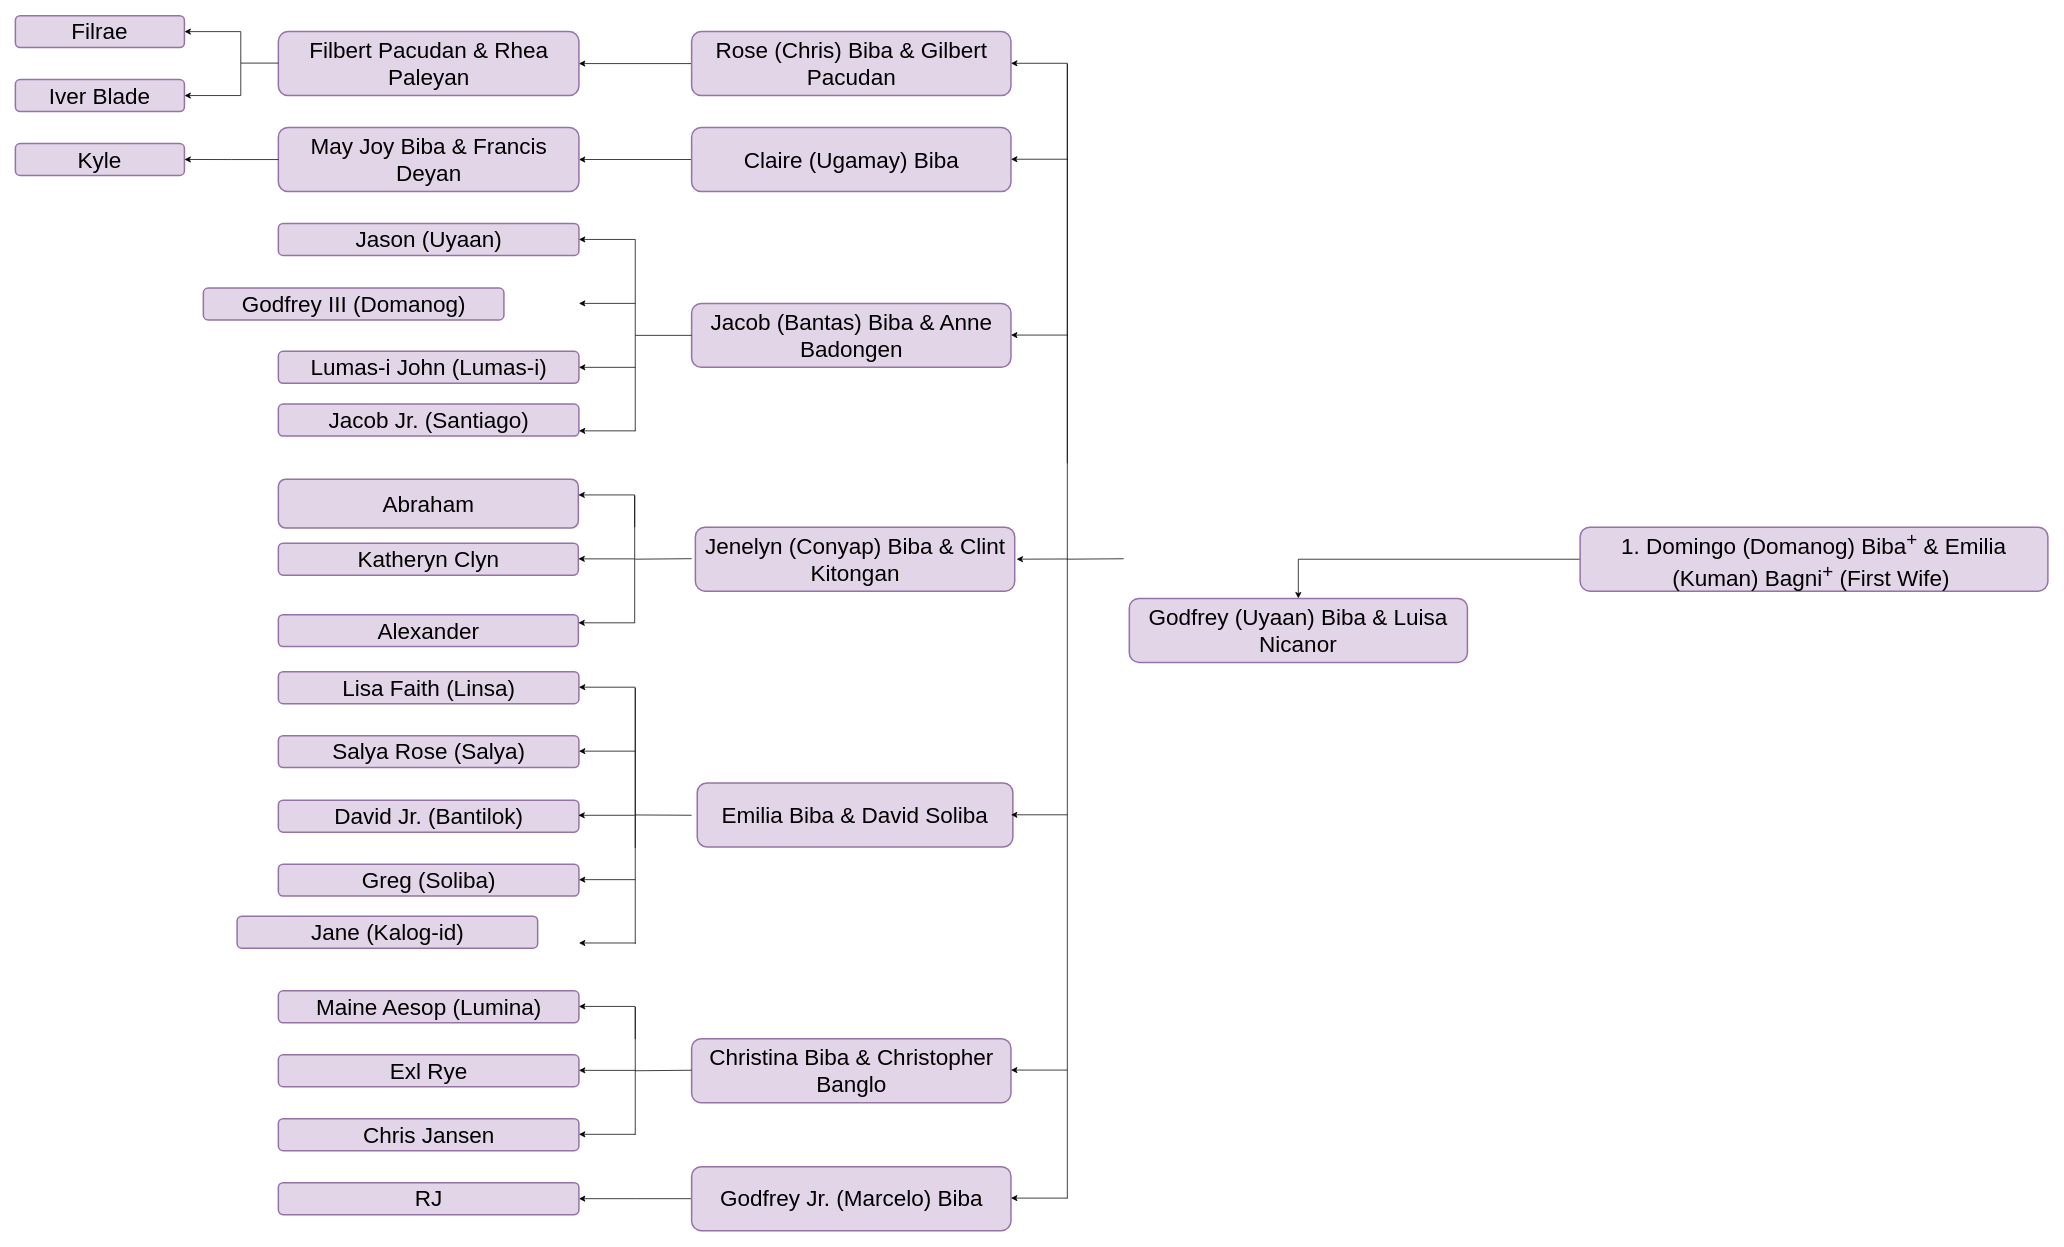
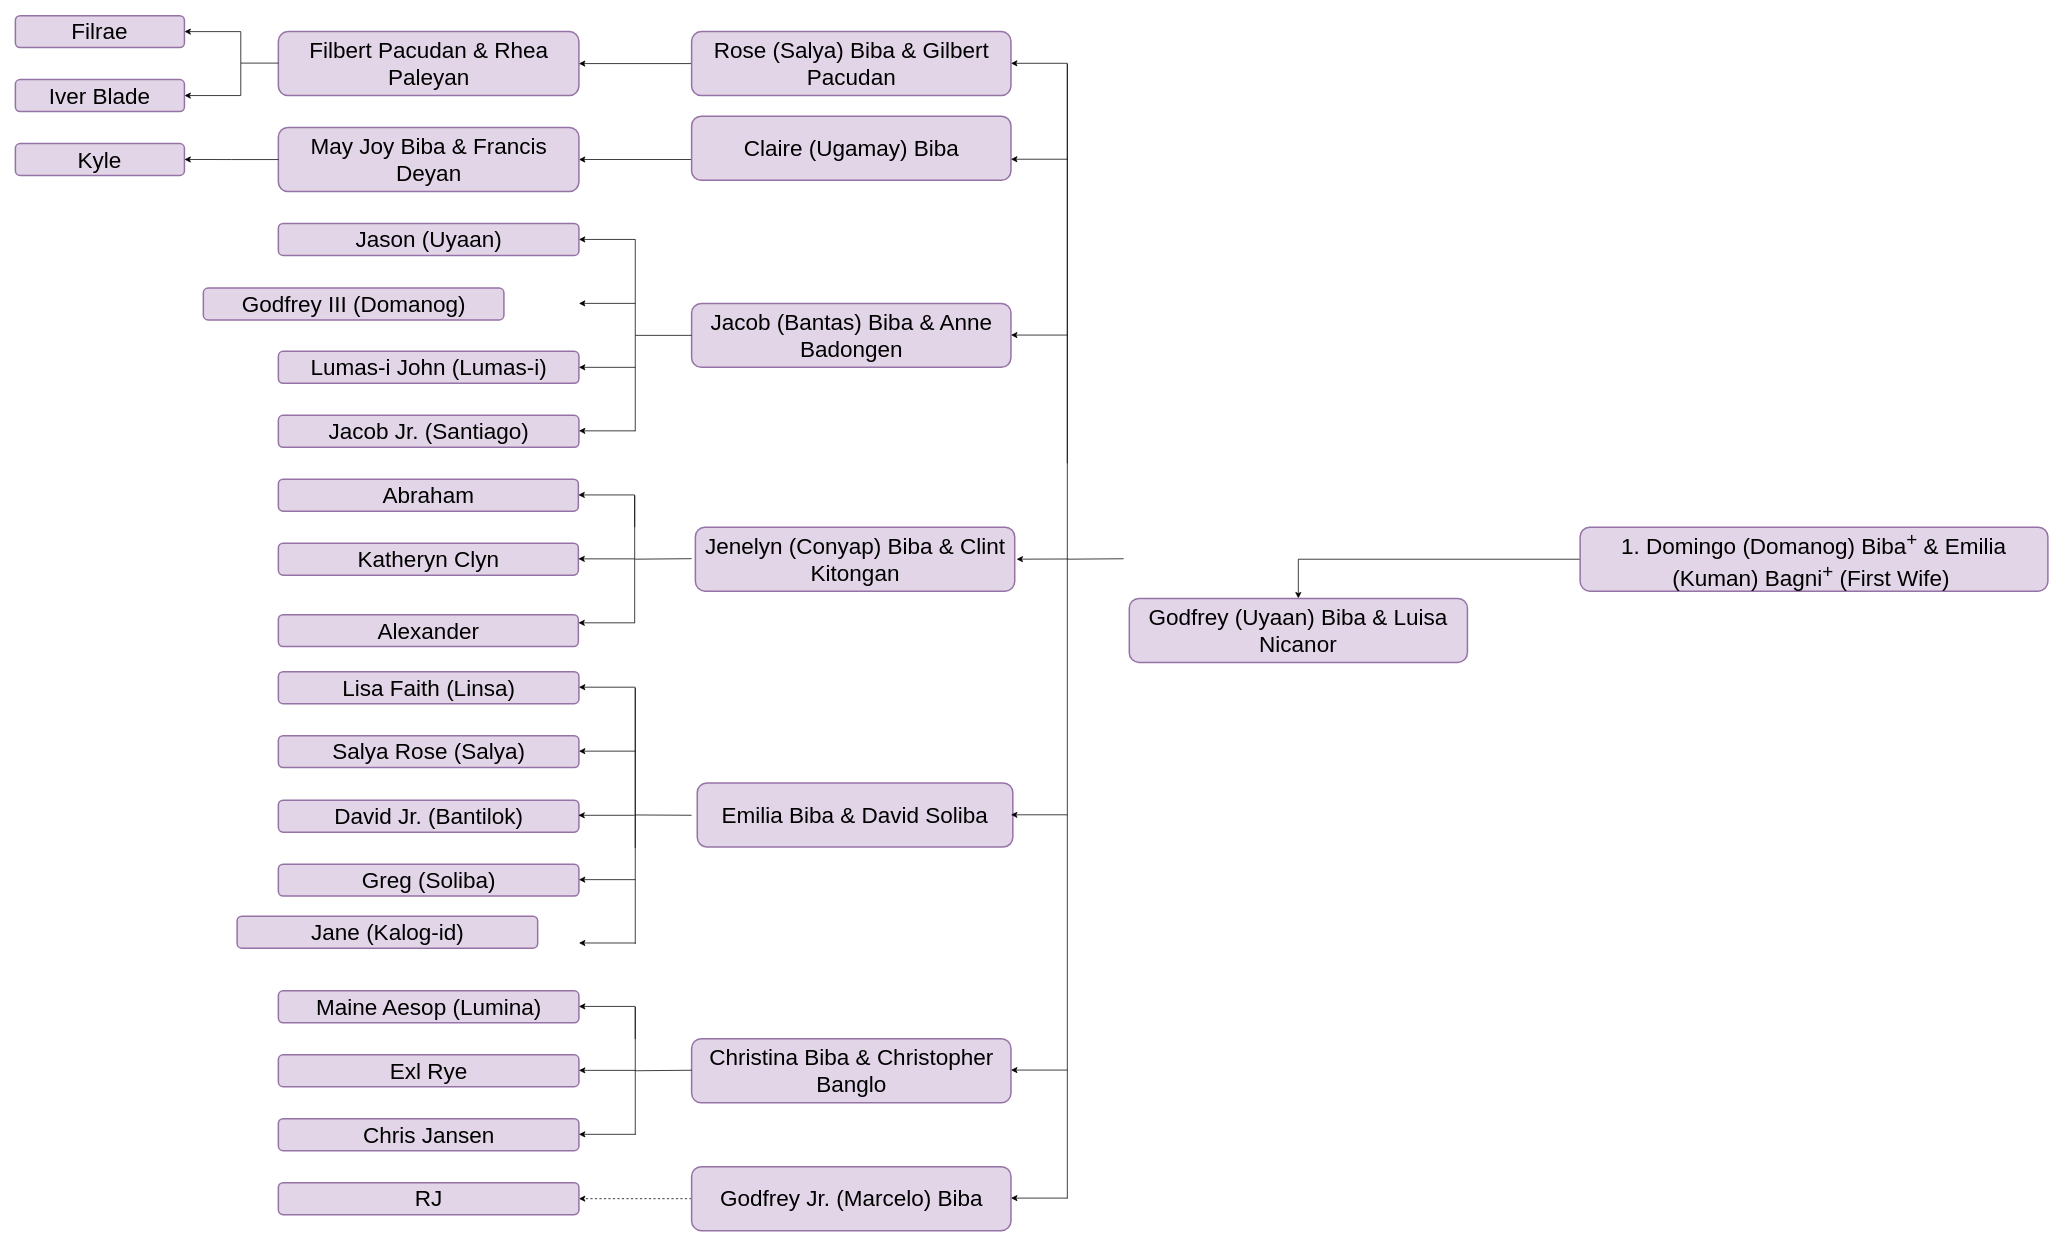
node "Rose (Chris) Biba & Gilbert Pacudan": label "Rose (Chris) Biba & Gilbert Pacudan" -> "Rose (Salya) Biba & Gilbert Pacudan"
node "Claire (Ugamay) Biba": moved (851, 159) -> (851, 148)
node "Jacob Jr. (Santiago)": moved (429, 420) -> (429, 431)
node "Abraham": size 300x49 -> 300x32
edge "Godfrey Jr. (Marcelo) Biba" -> "RJ": style solid -> dashed
